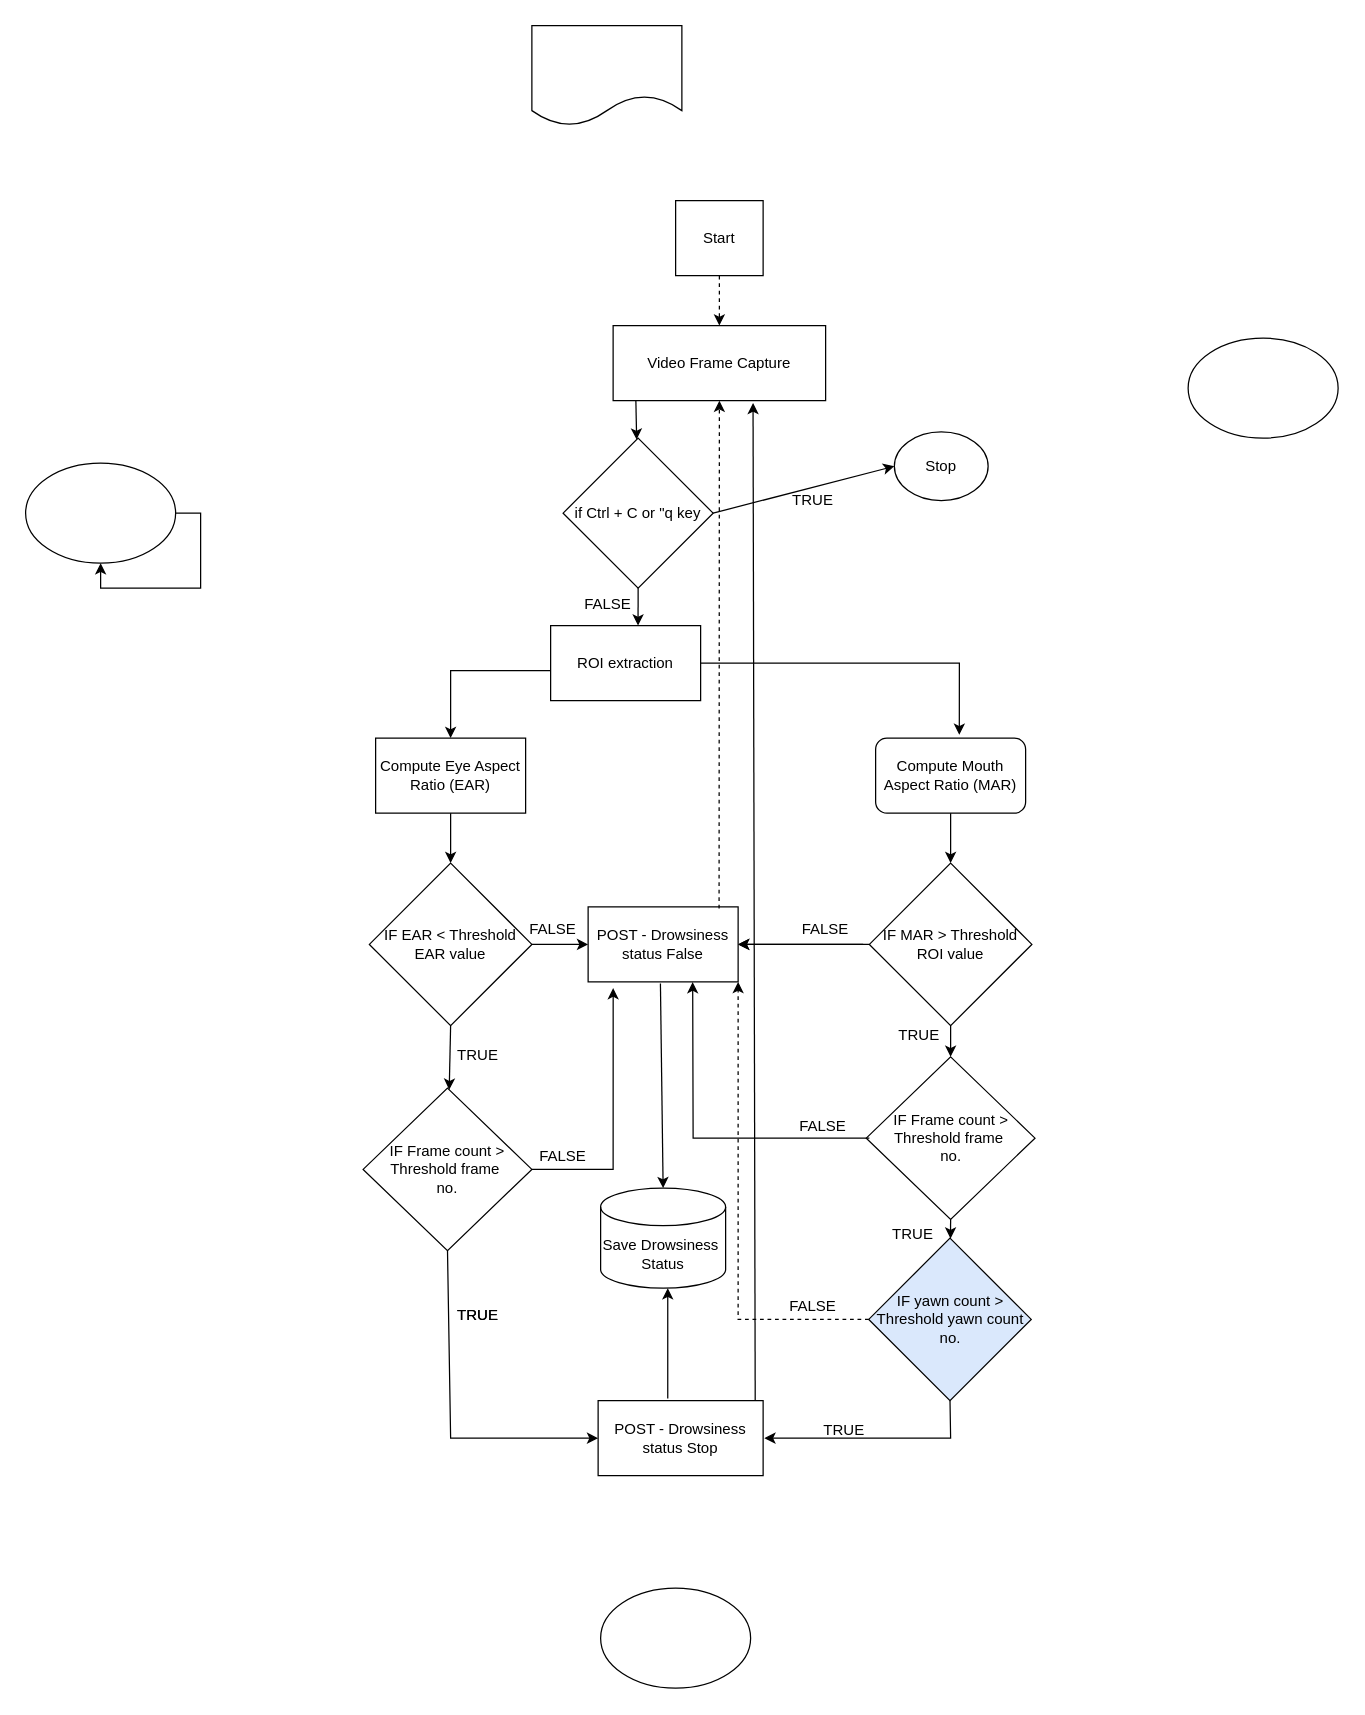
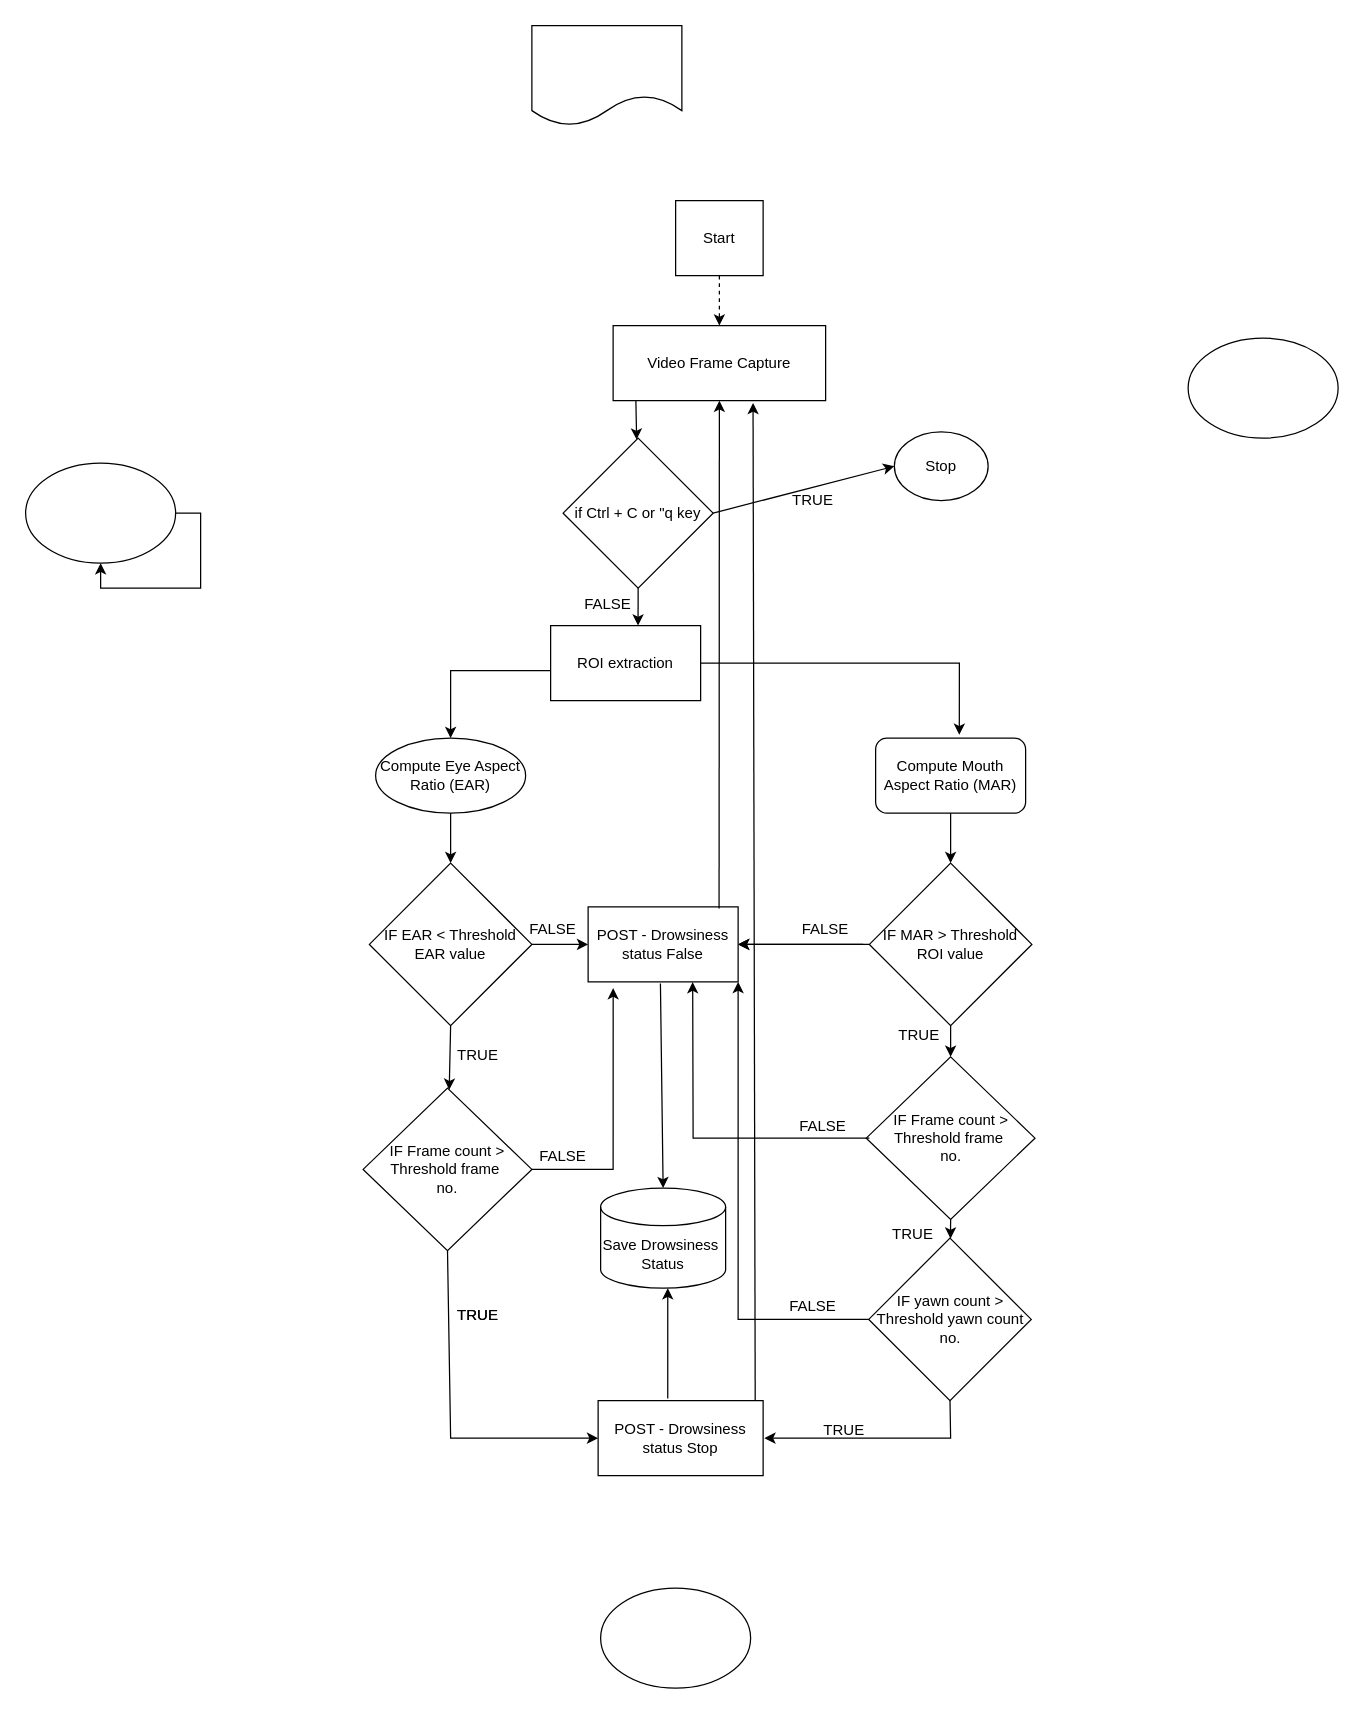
edge "POST - Drowsiness status False" -> "Video Frame Capture": style dashed -> solid
node "Compute Eye Aspect Ratio (EAR)": shape rectangle -> ellipse
edge "IF yawn count > Threshold yawn count no." -> "POST - Drowsiness status False": style dashed -> solid
node "IF yawn count > Threshold yawn count no.": fillcolor #dae8fc -> #ffffff
